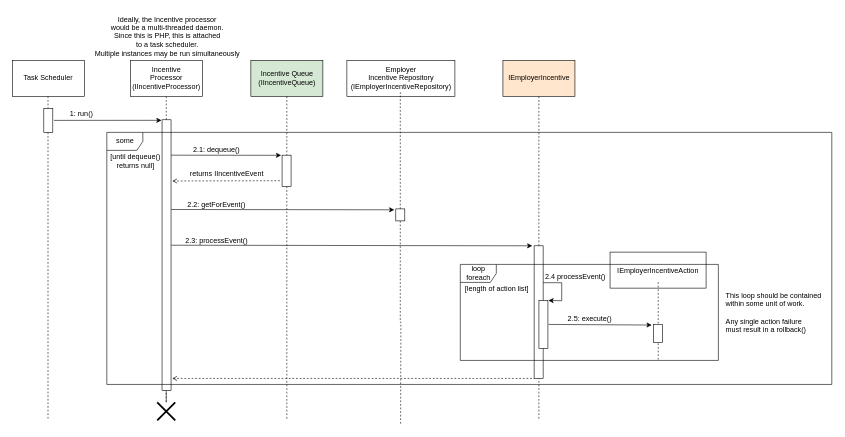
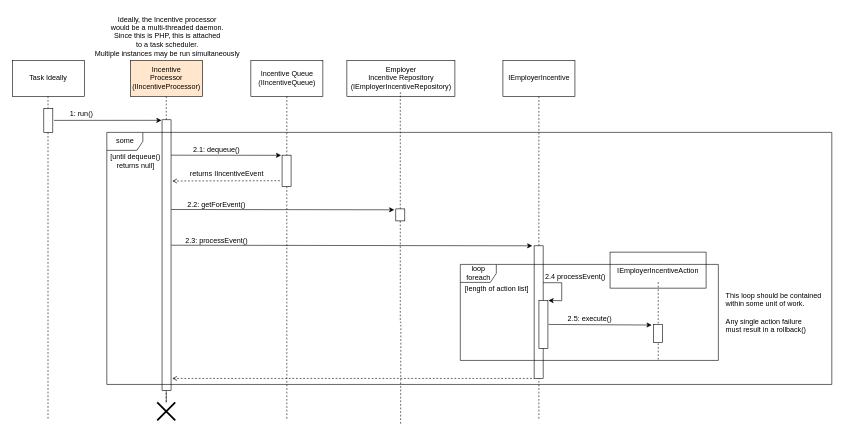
node "Task Scheduler": label "Task Scheduler" -> "Task Ideally"
node "Incentive Processor (IIncentiveProcessor)": fillcolor #ffffff -> #ffe6cc
node "Incentive Queue (IIncentiveQueue)": fillcolor #d5e8d4 -> #ffffff
node "IEmployerIncentive": fillcolor #ffe6cc -> #ffffff
